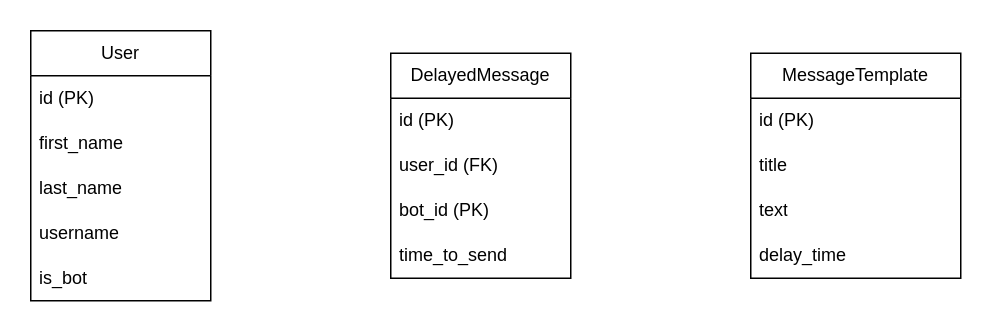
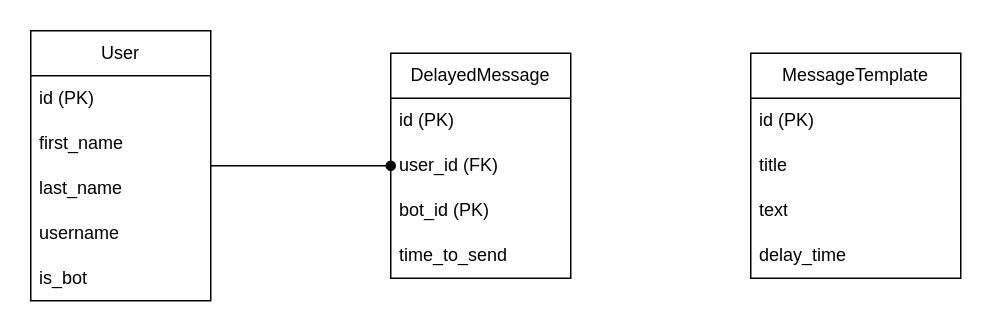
edge "User" -> "DelayedMessage": added
